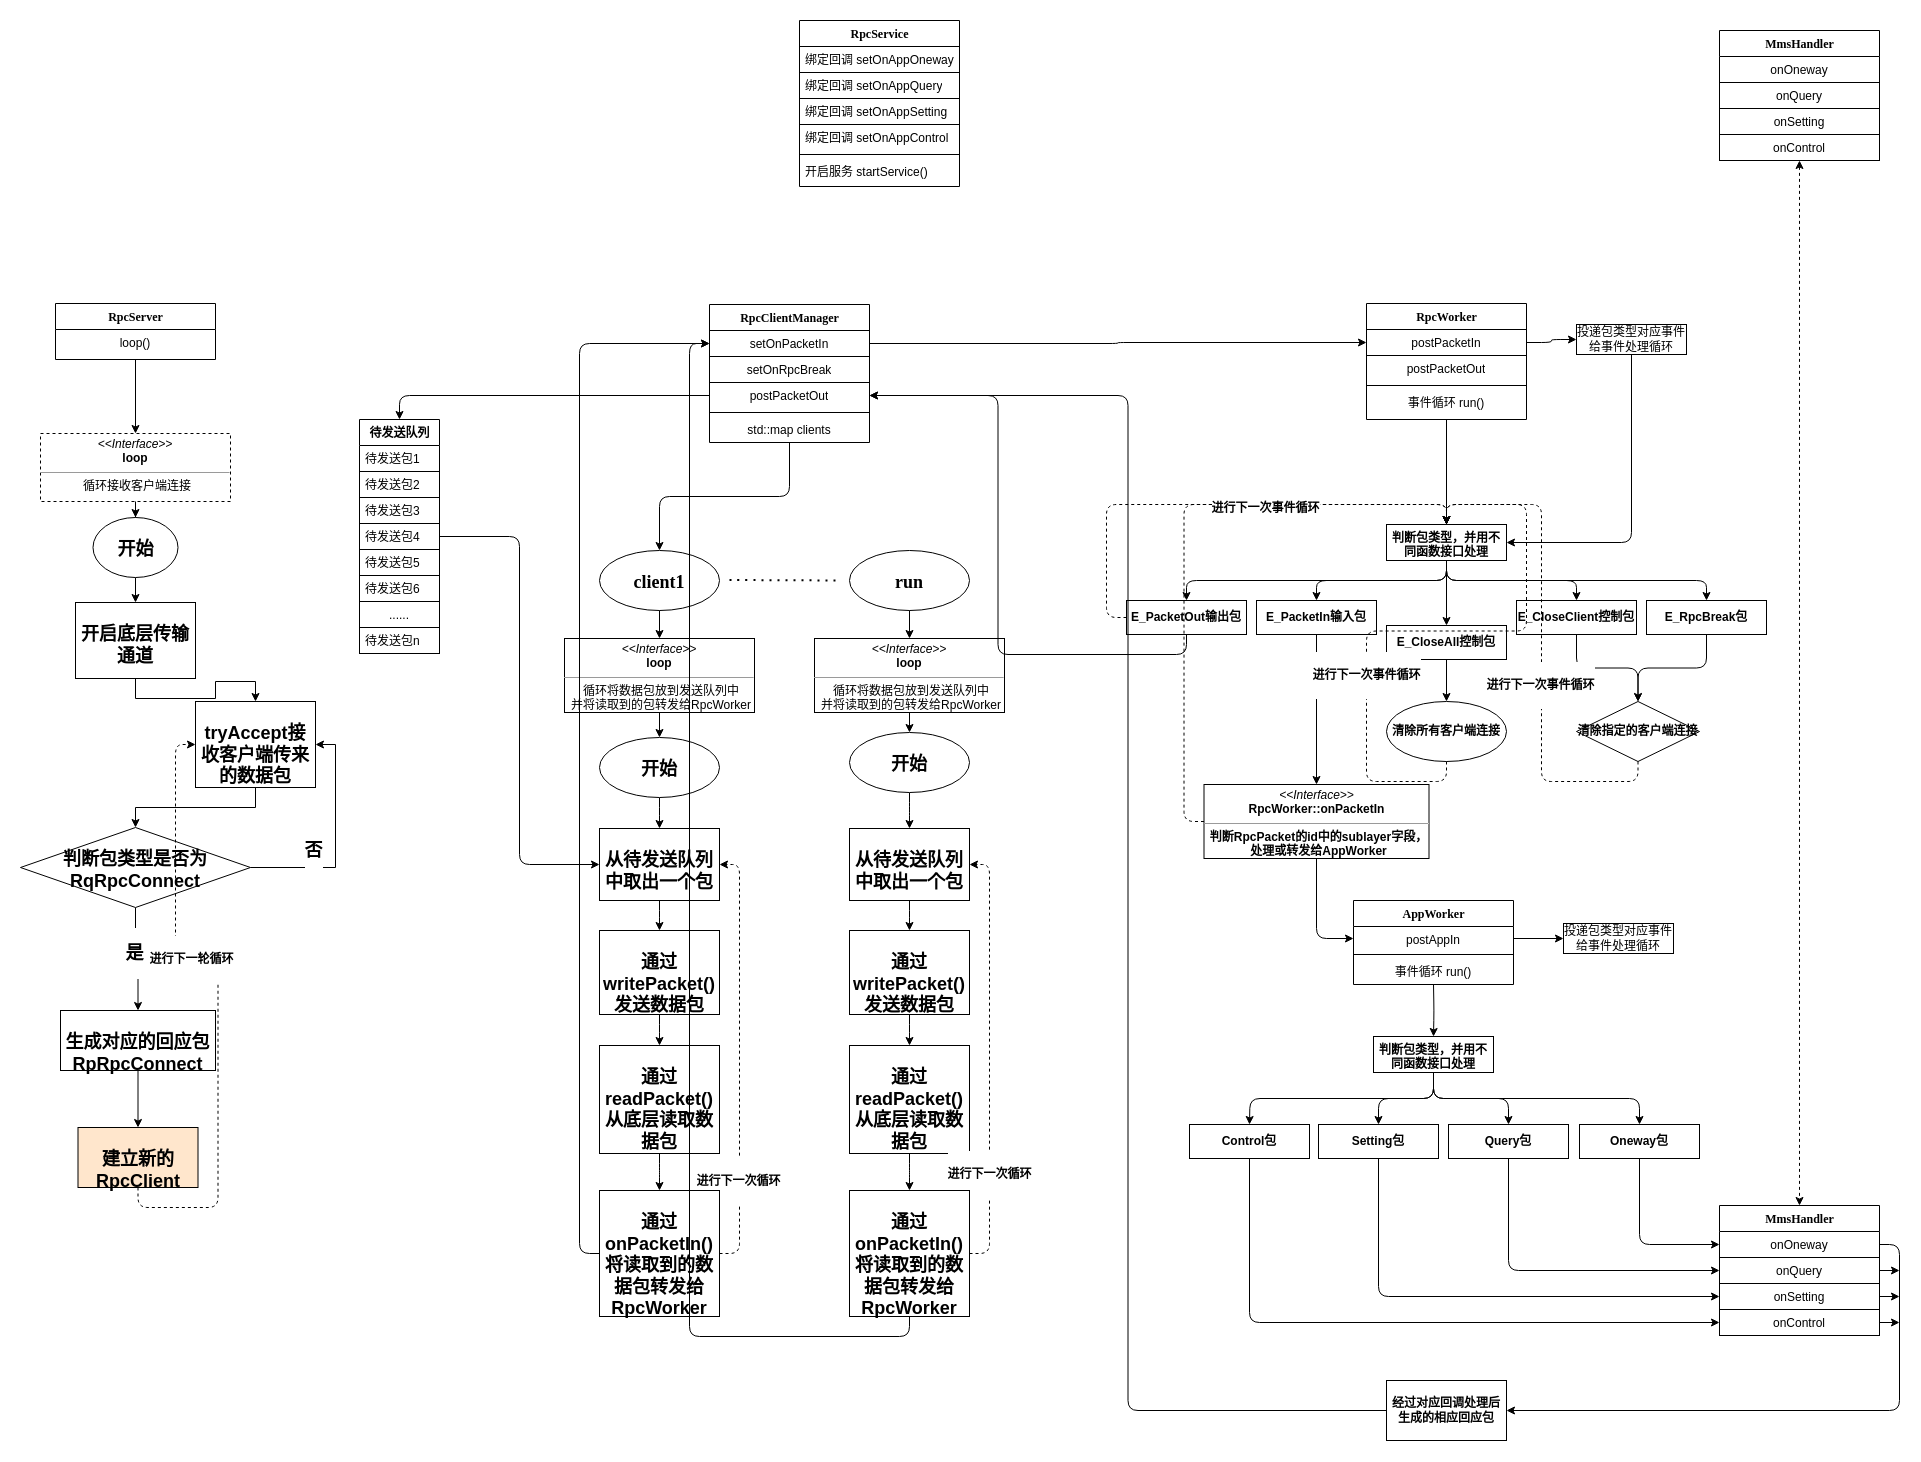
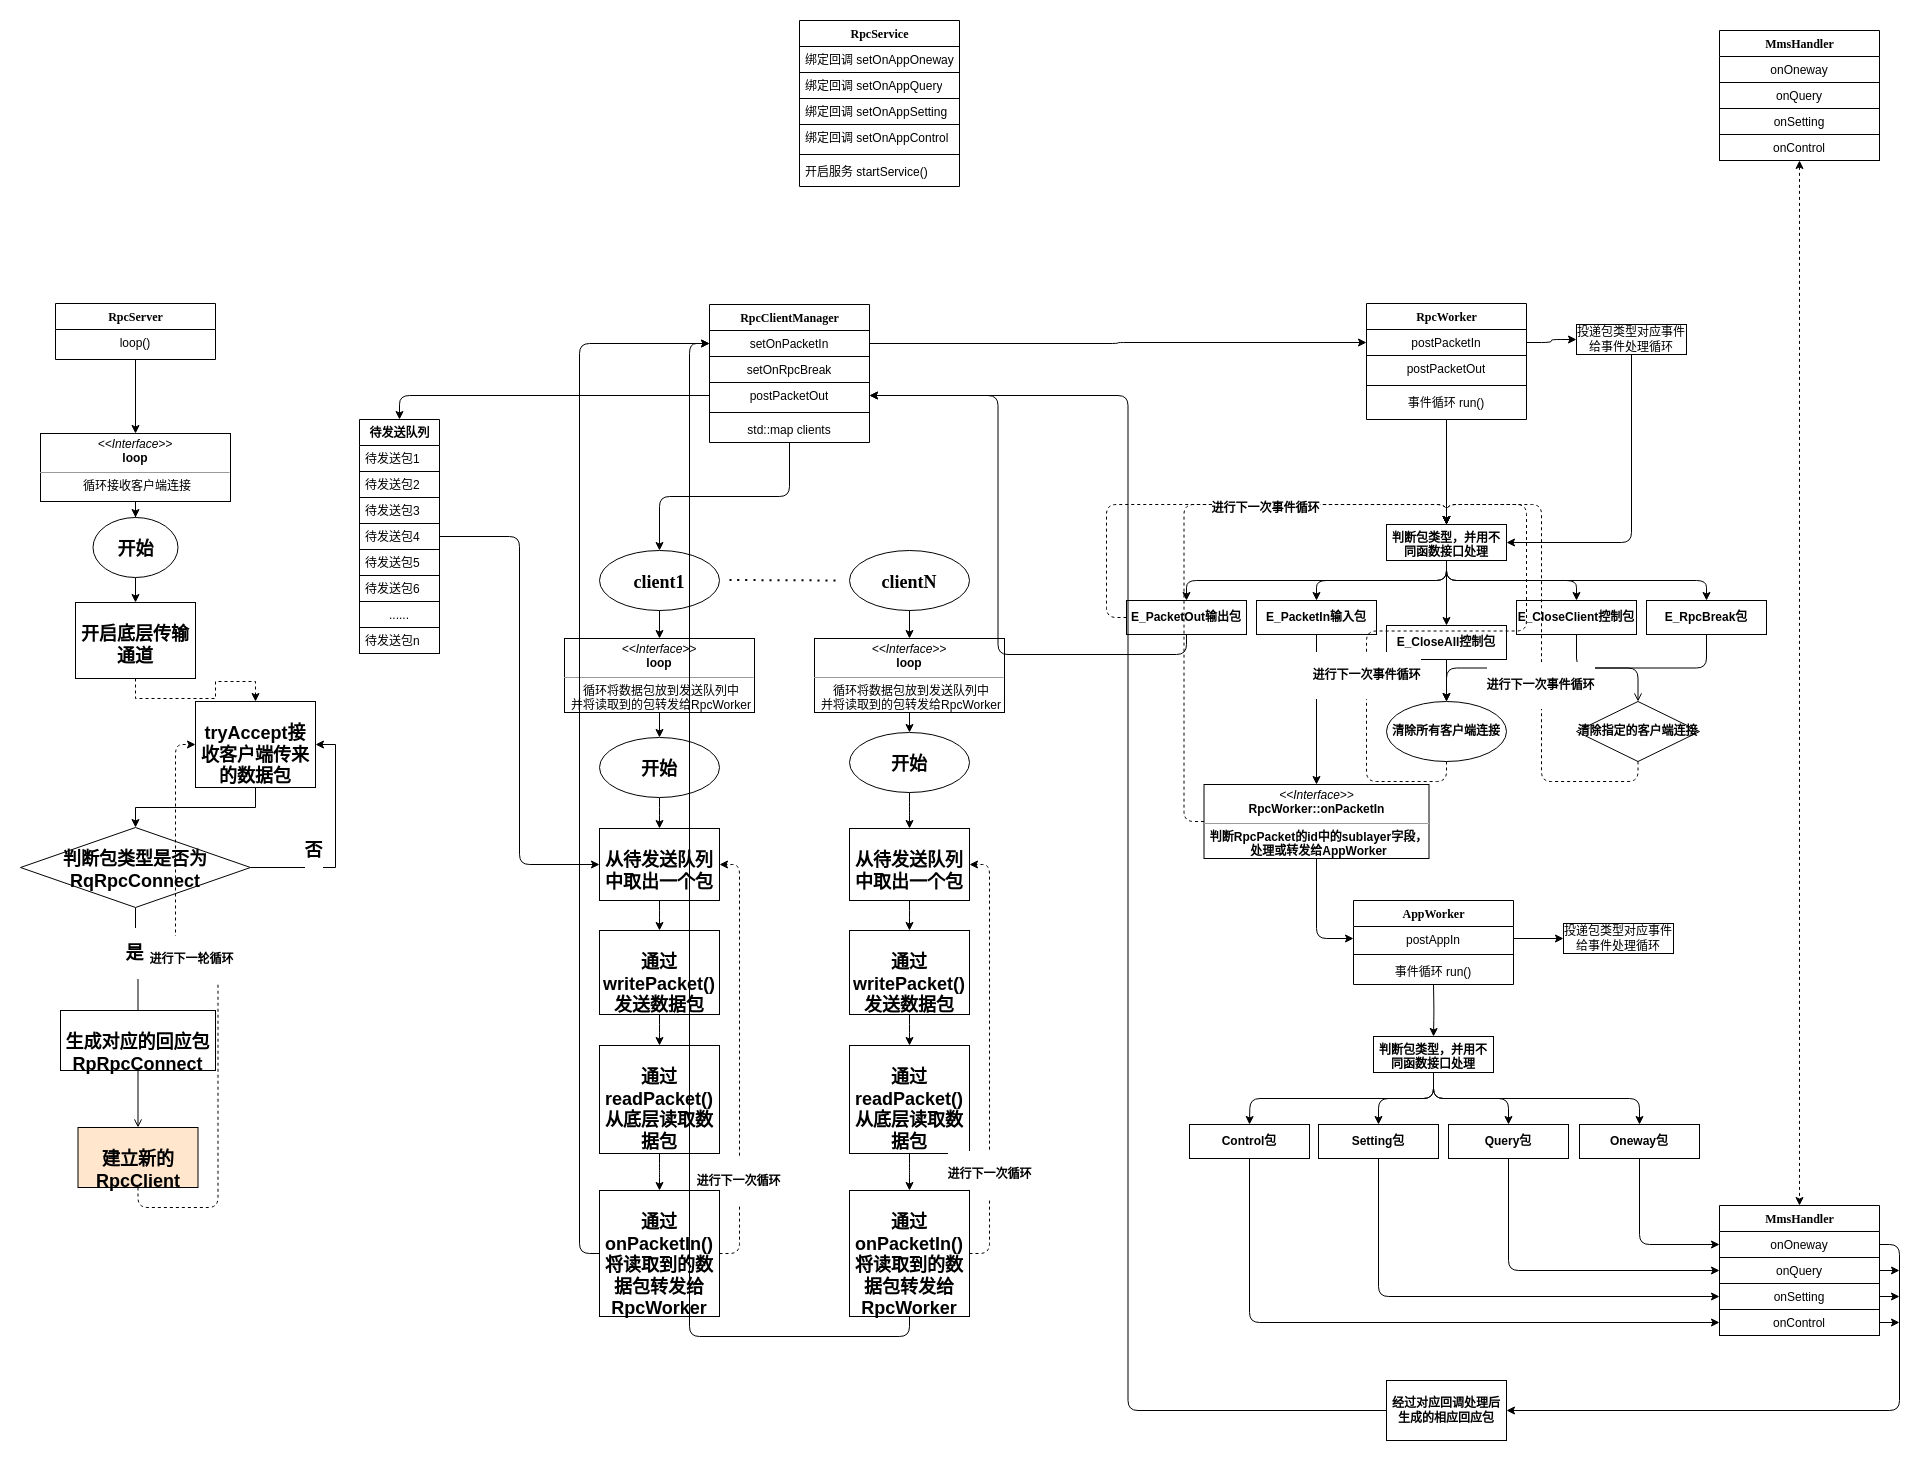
node "<<Interface>> loop 循环接收客户端连接": style dashed -> solid
node "run": label "run" -> "clientN"
edge "E_RpcBreak包" -> "清除指定的客户端连接": now "E_RpcBreak包" -> "清除所有客户端连接"
edge "开启底层传输通道" -> "tryAccept接收客户端传来的数据包": style solid -> dashed
edge "判断包类型是否为RqRpcConnect" -> "生成对应的回应包RpRpcConnect": arrowhead classic -> none
edge "生成对应的回应包RpRpcConnect" -> "建立新的RpcClient": arrowhead classic -> open
